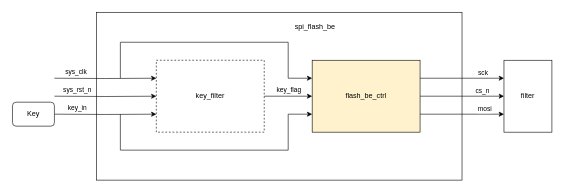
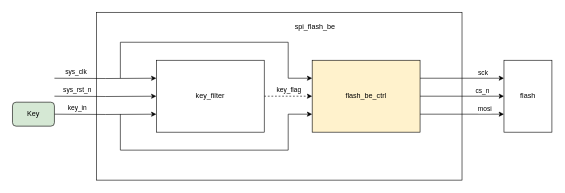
node "key_filter": style dashed -> solid
edge "key_filter" -> "flash_be_ctrl": style solid -> dashed
node "filter": label "filter" -> "flash"
node "Key": fillcolor #ffffff -> #d5e8d4
